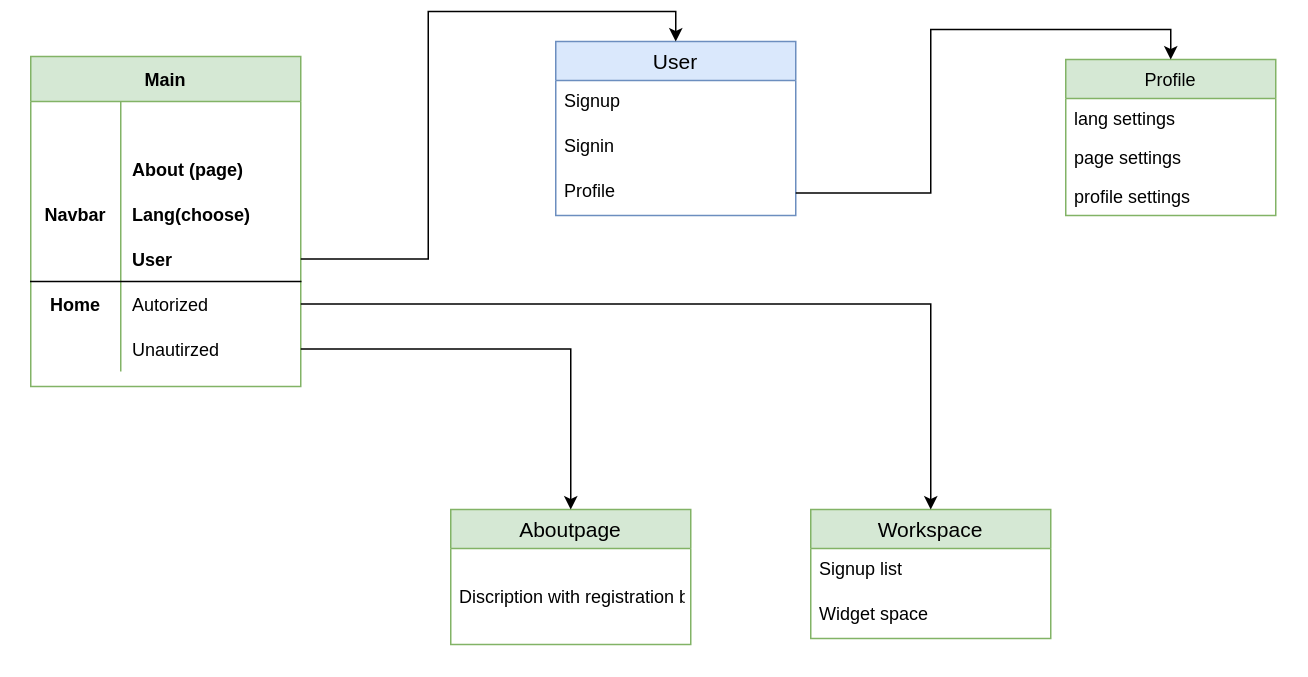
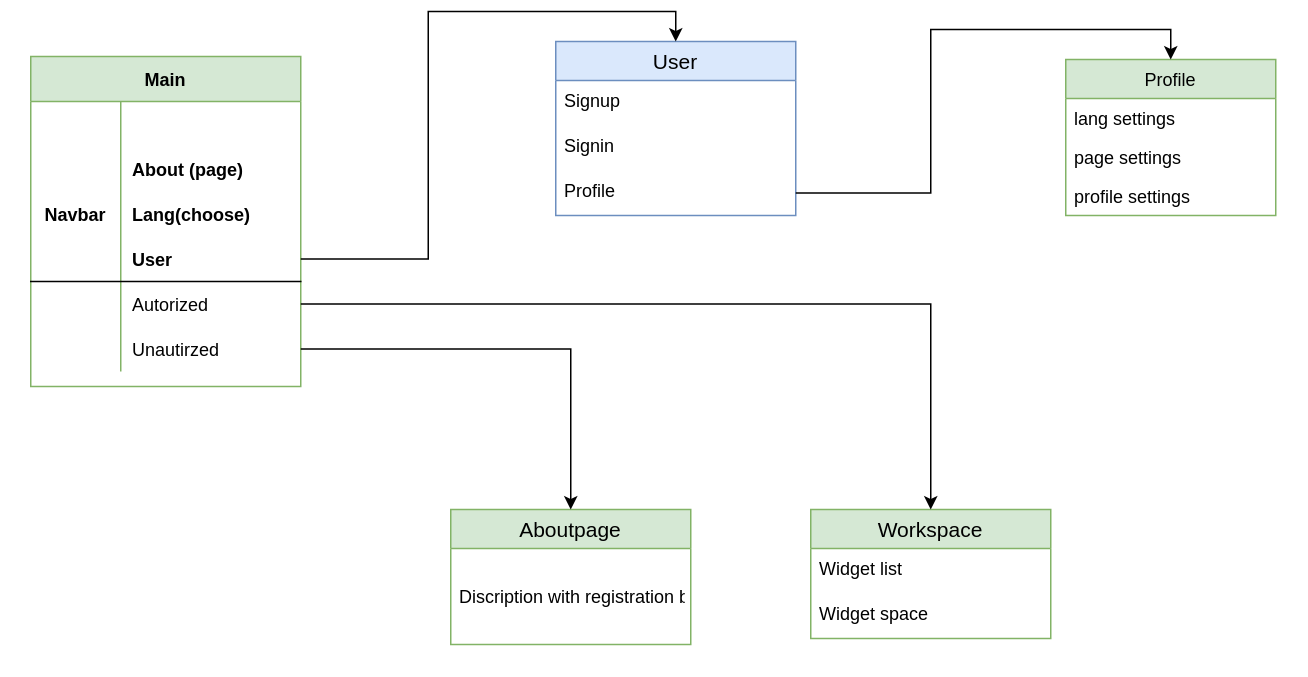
node "Home": removed
node "Signup list": label "Signup list" -> "Widget list"
